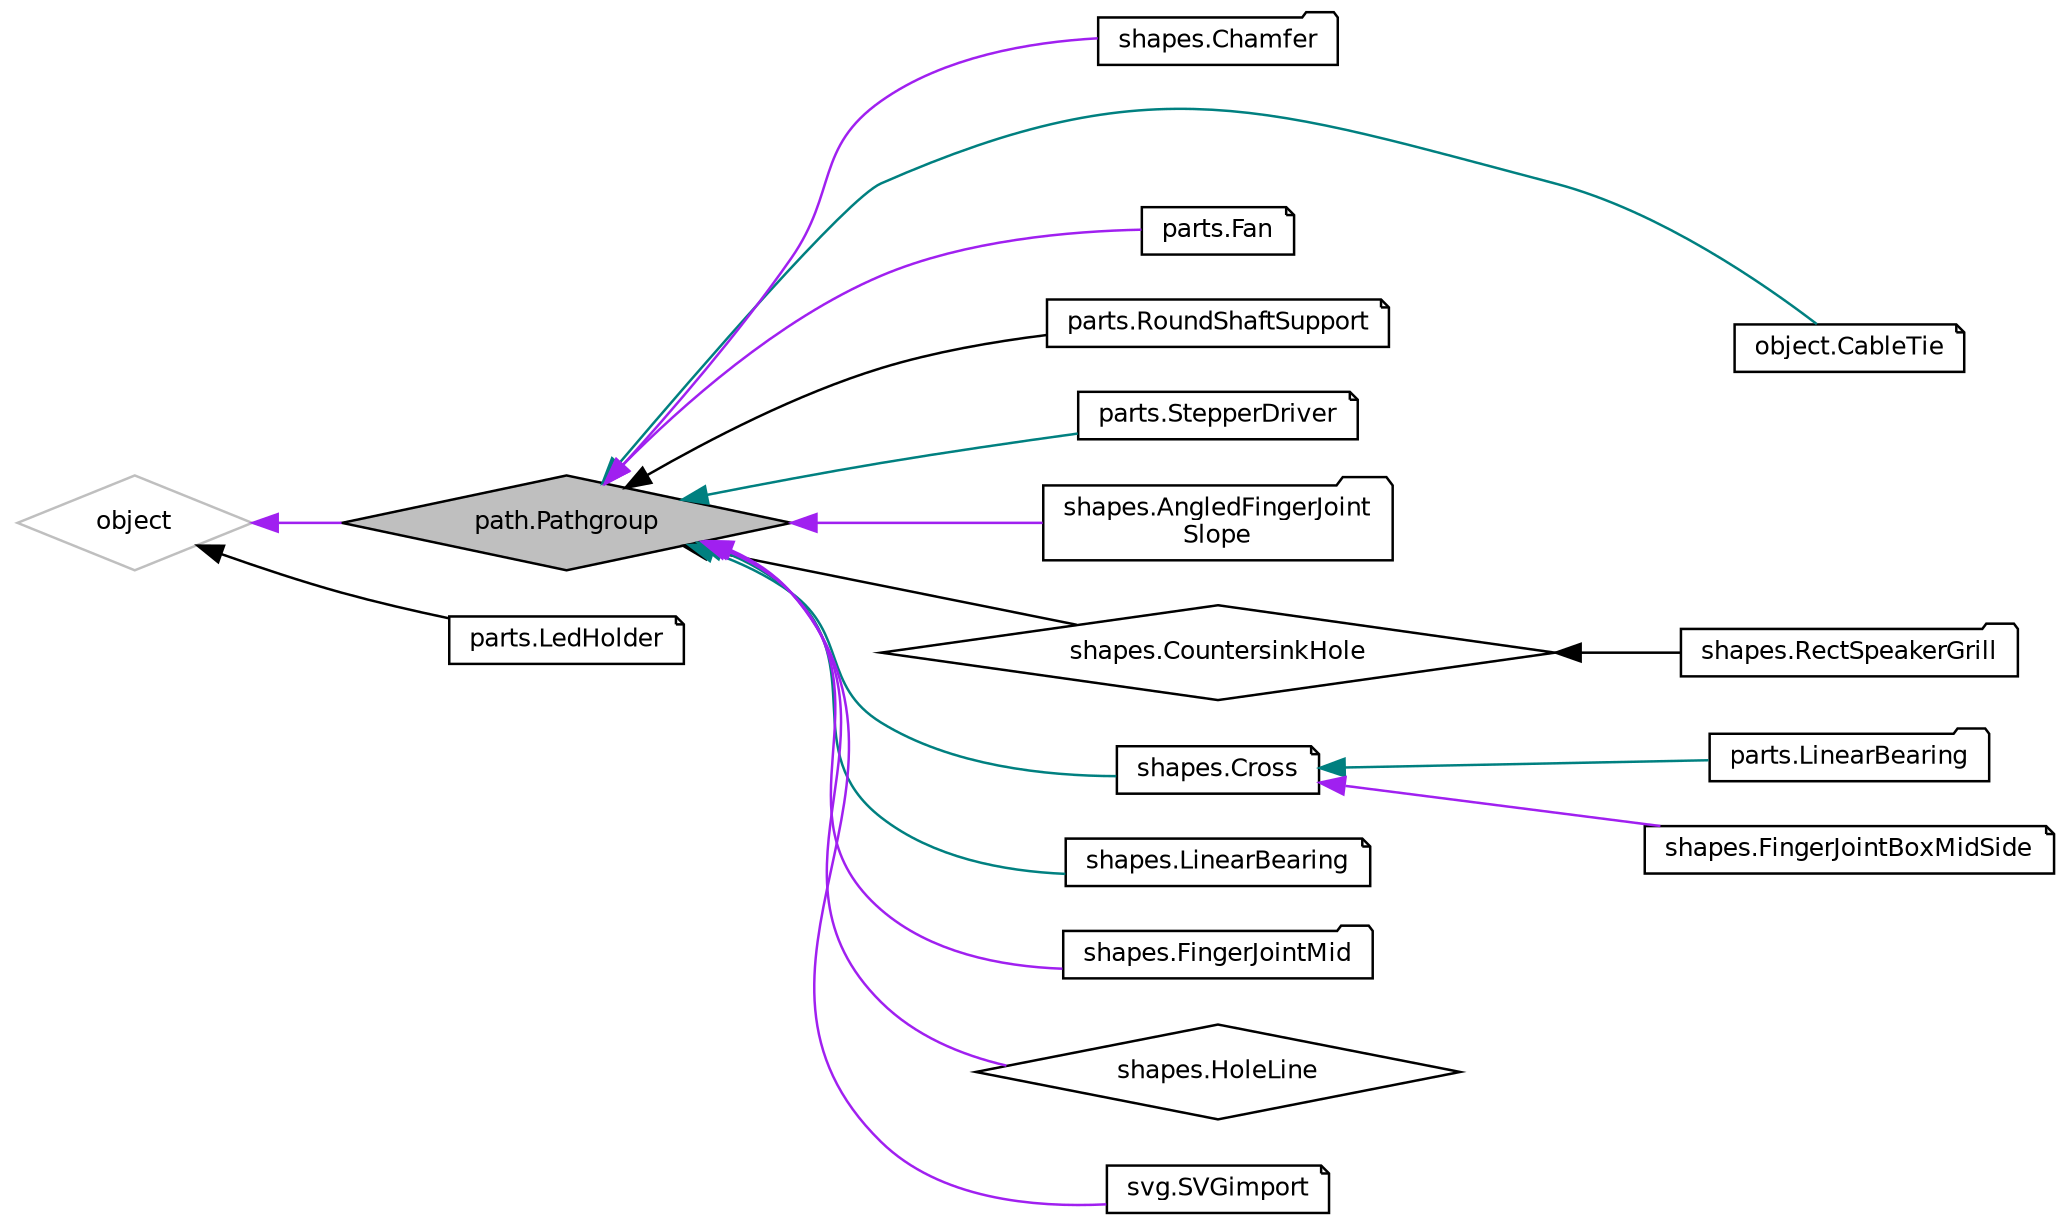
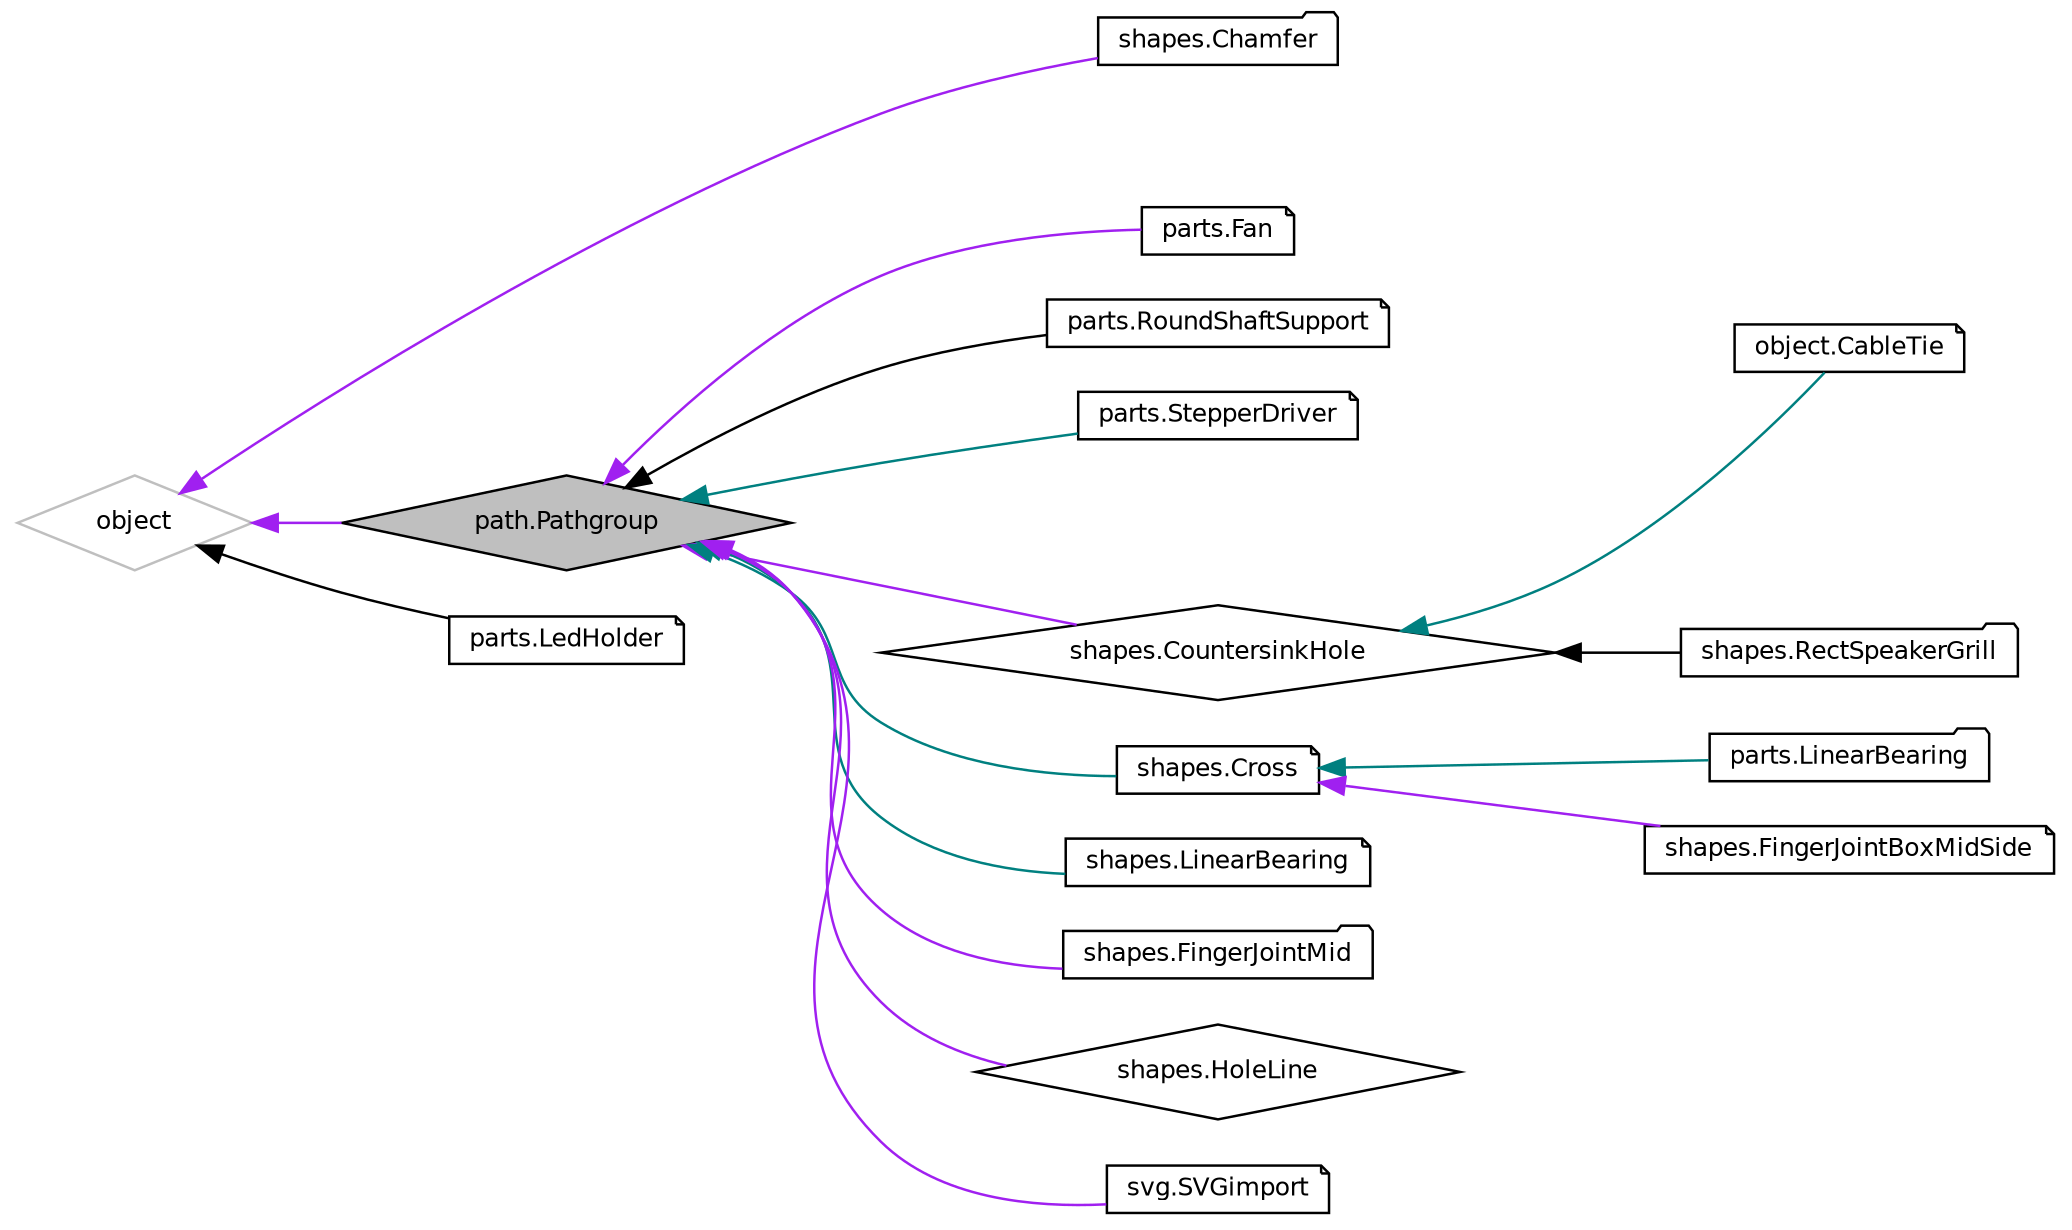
edge "object.CableTie" -> "path.Pathgroup": now "object.CableTie" -> "shapes.CountersinkHole"
edge "shapes.Chamfer" -> "path.Pathgroup": now "shapes.Chamfer" -> "object"
node "shapes.AngledFingerJoint Slope": removed
edge "shapes.CountersinkHole" -> "path.Pathgroup": color black -> purple
